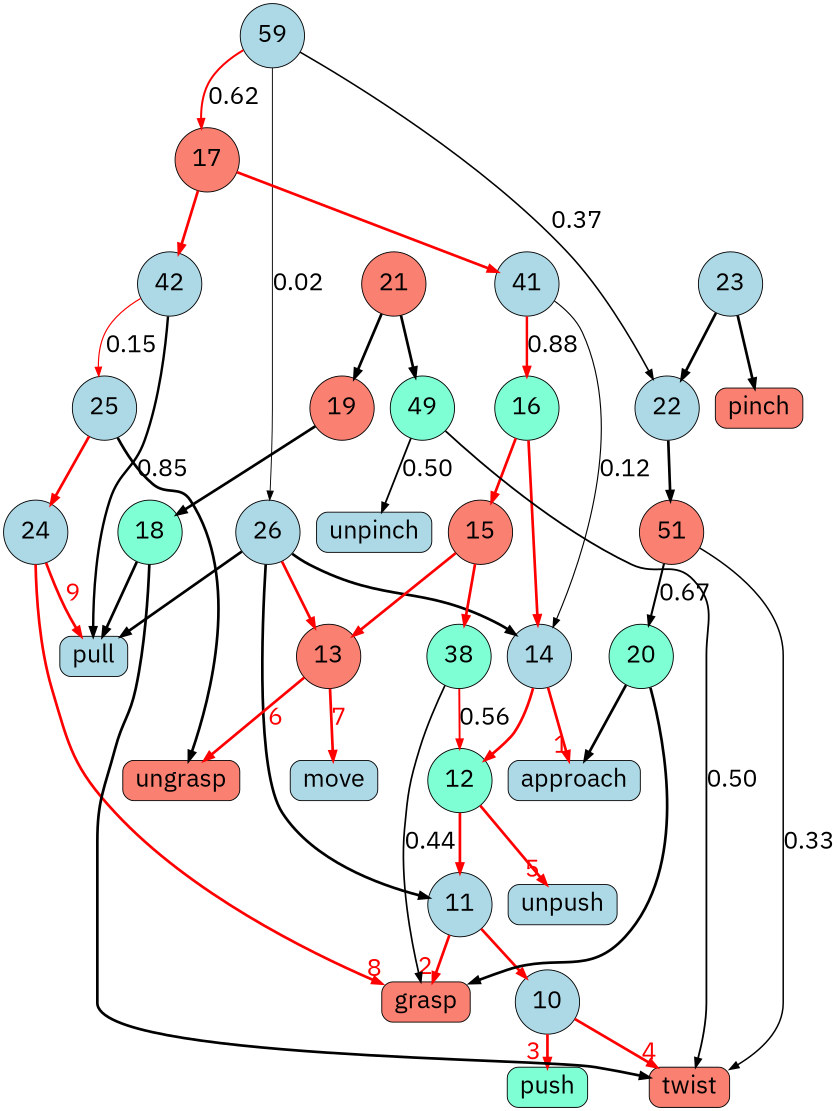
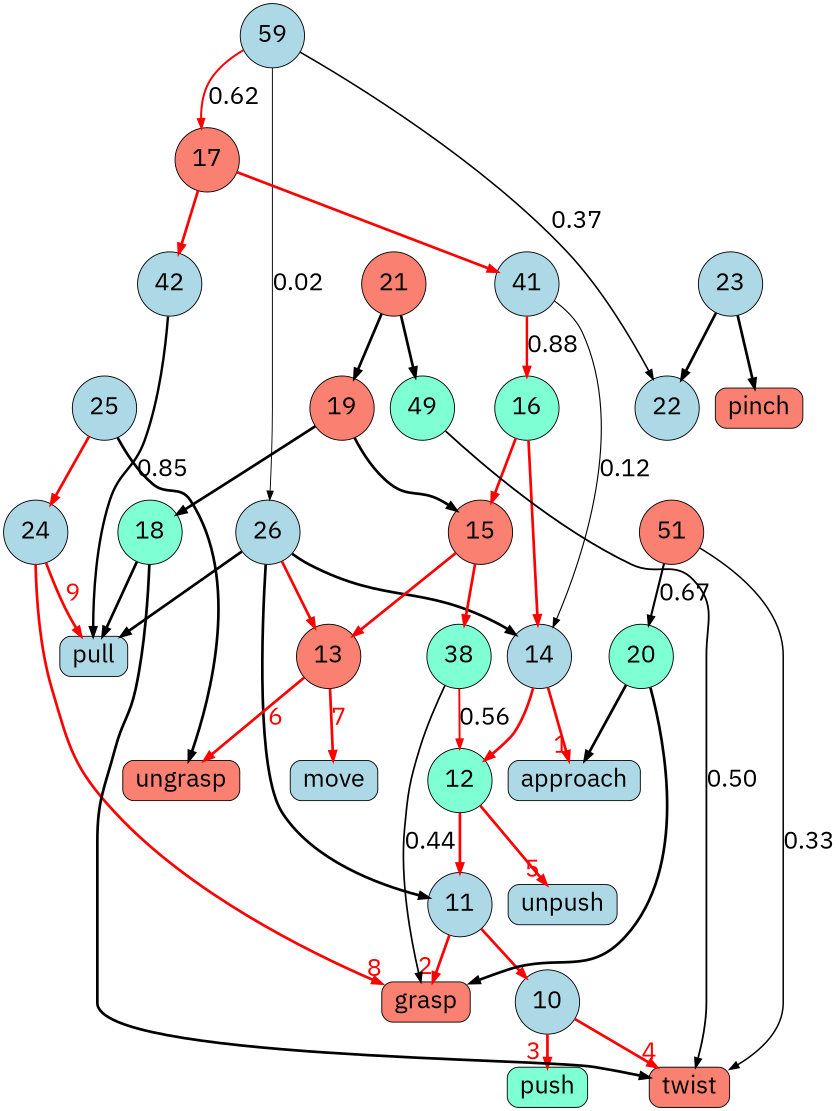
edge "42" -> "25": removed, label "0.15"
edge "22" -> "51": removed
edge "19" -> "15": added
node "unpinch": removed
